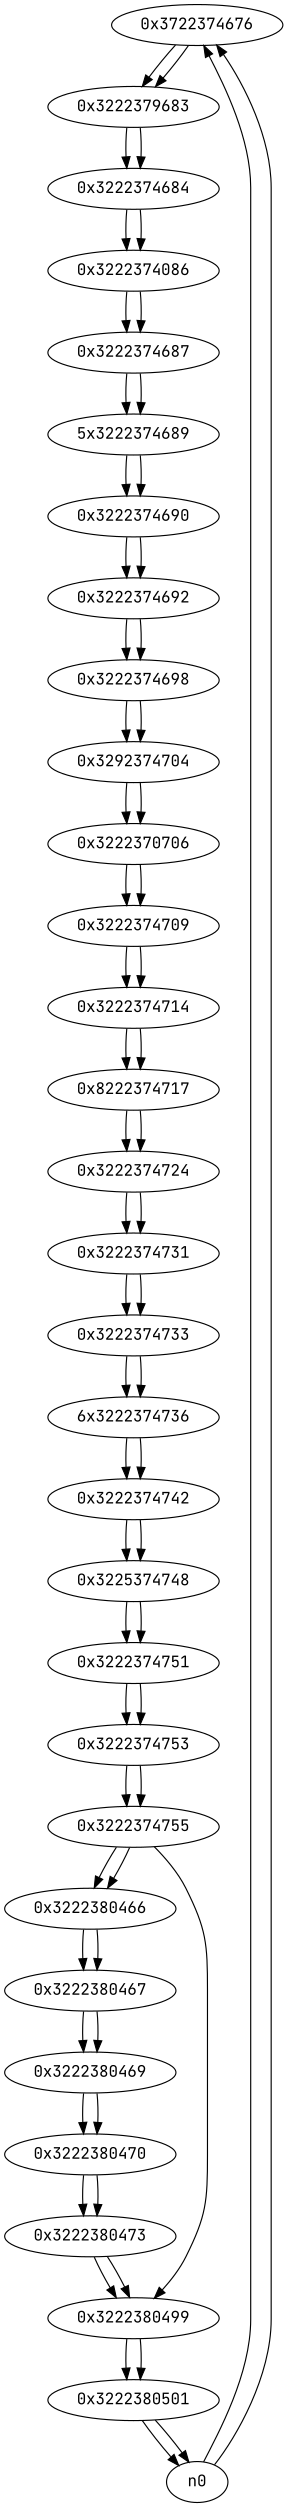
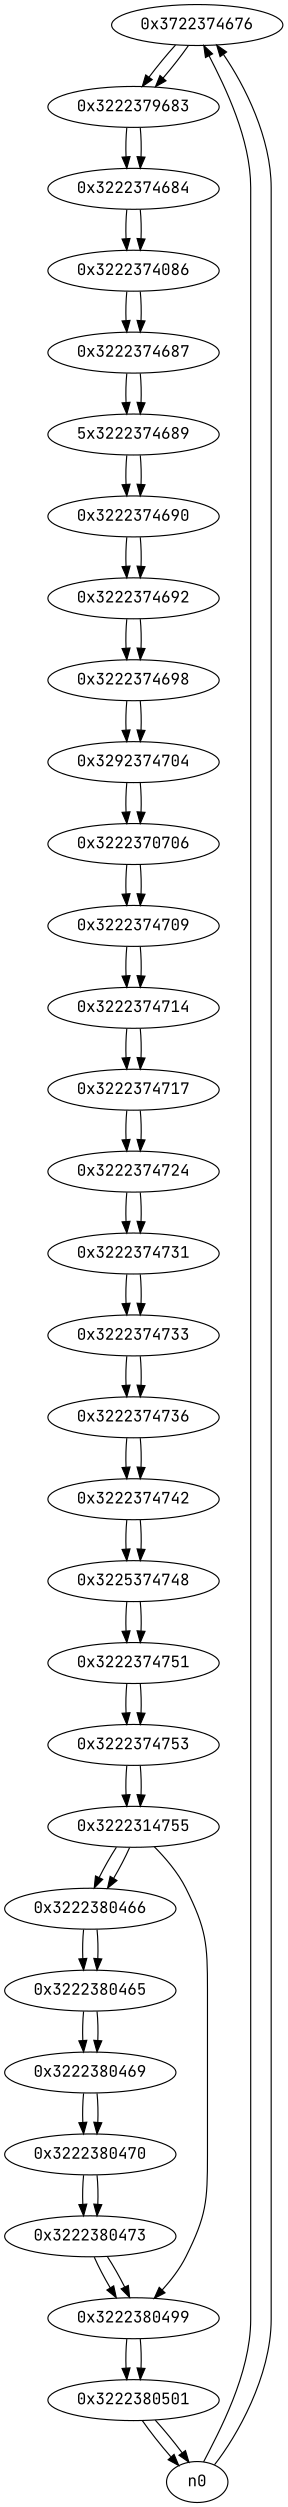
node "0x8222374717": label "0x8222374717" -> "0x3222374717"
node "6x3222374736": label "6x3222374736" -> "0x3222374736"
node "0x3222374755": label "0x3222374755" -> "0x3222314755"
node "0x3222380467": label "0x3222380467" -> "0x3222380465"
